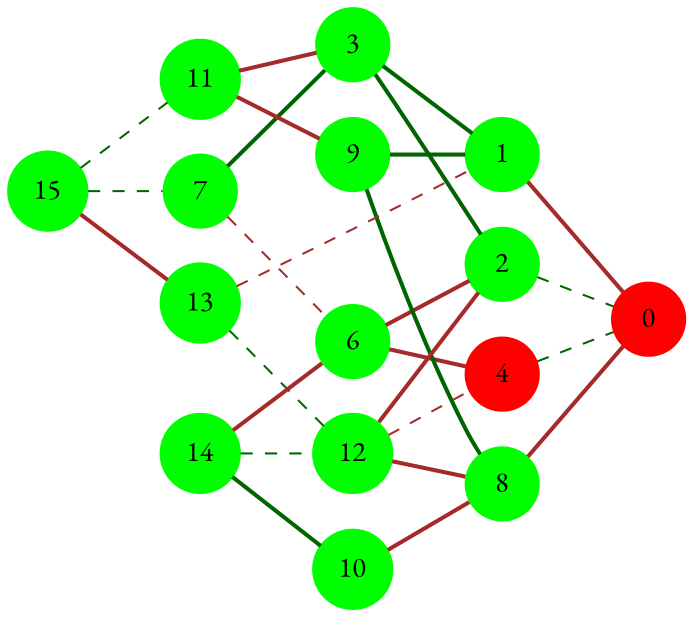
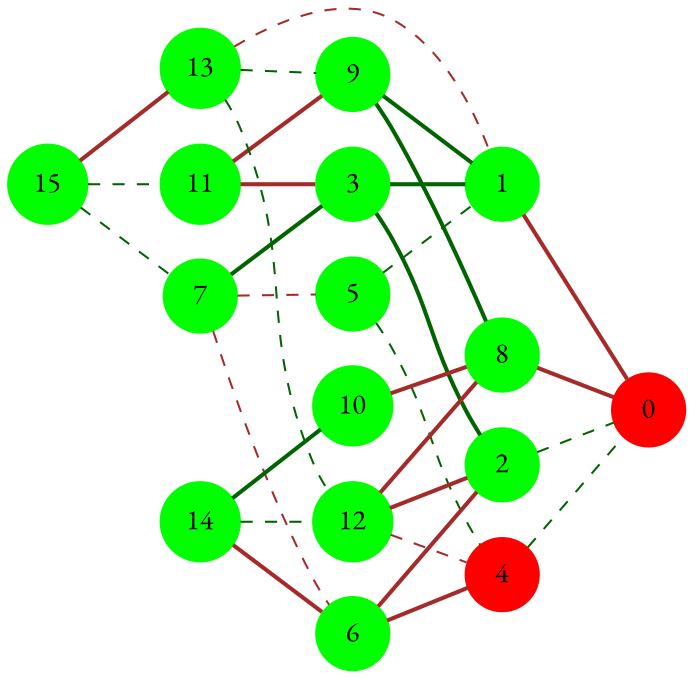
edge "13" -- "9": added
node "5": added
